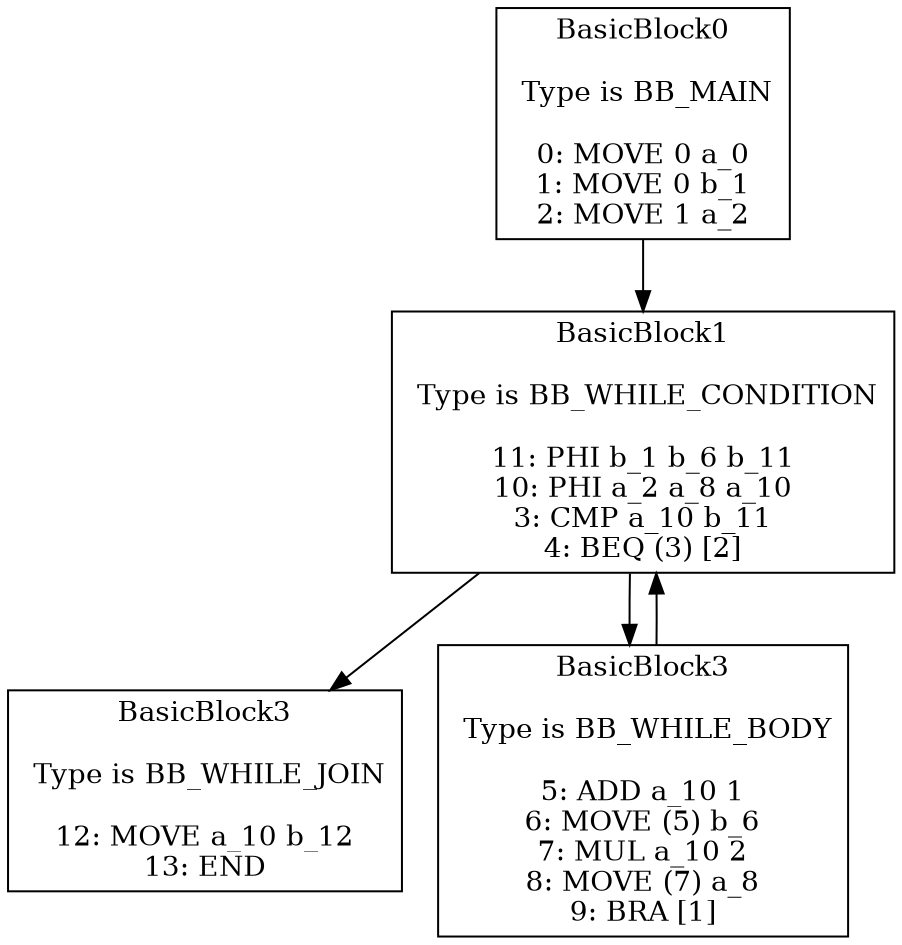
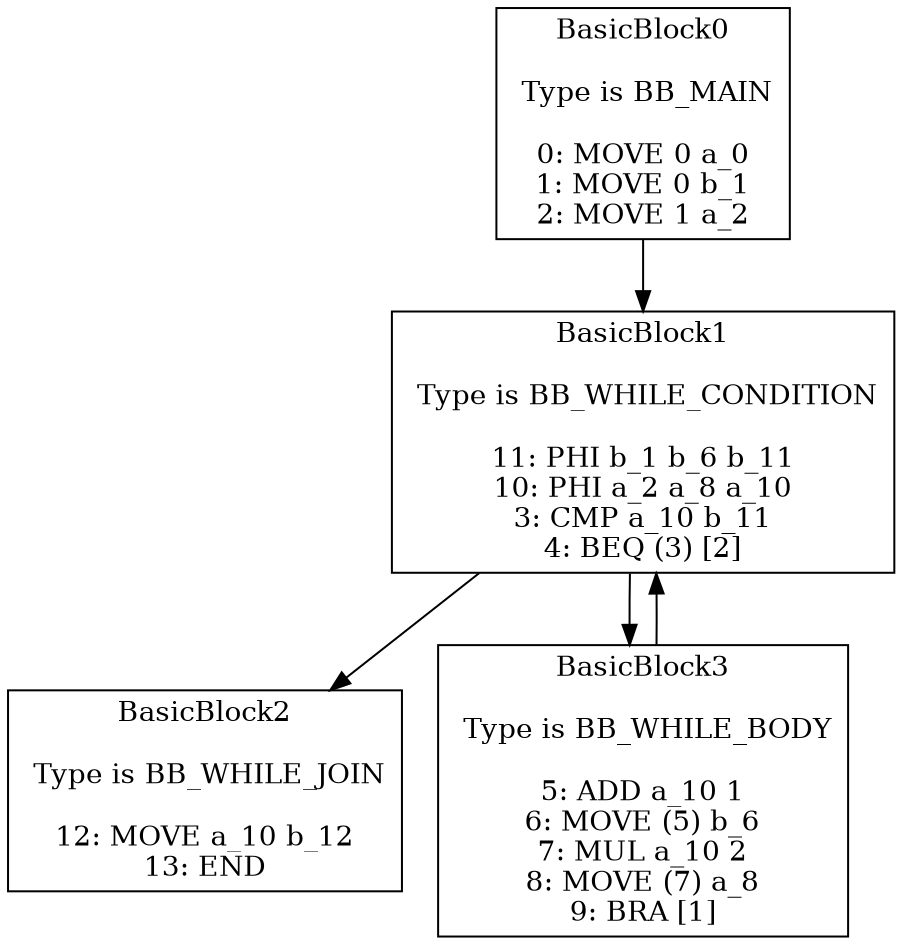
node "BasicBlock3 Type is BB_WHILE_JOIN 12: MOVE a_10 b_12 13: END": label "BasicBlock3 Type is BB_WHILE_JOIN 12: MOVE a_10 b_12 13: END" -> "BasicBlock2 Type is BB_WHILE_JOIN 12: MOVE a_10 b_12 13: END"
